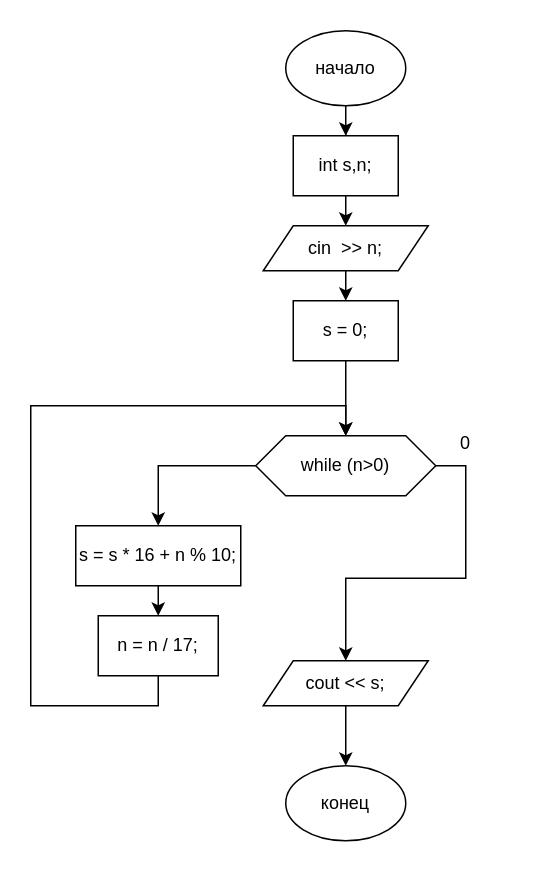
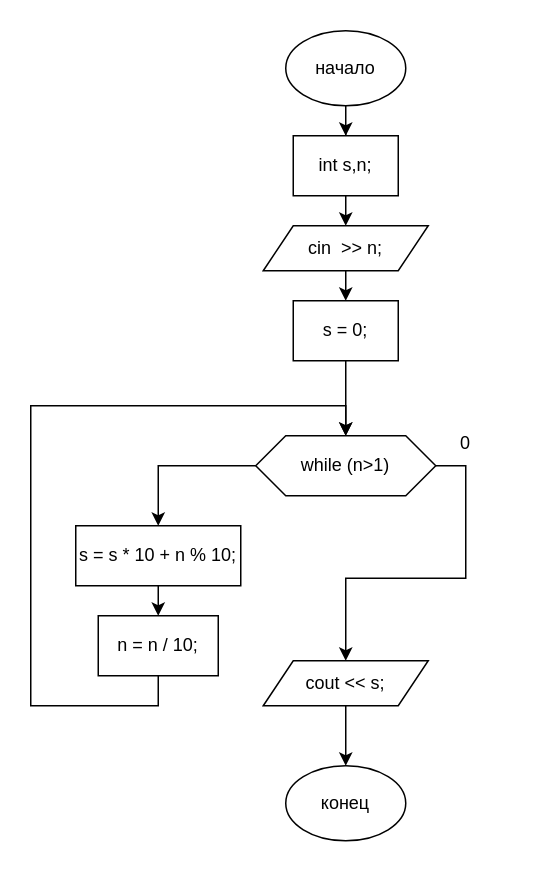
node "while (n>0)": label "while (n>0)" -> "while (n>1)"
node "s = s * 16 + n % 10;": label "s = s * 16 + n % 10;" -> "s = s * 10 + n % 10;"
node "n = n / 17;": label "n = n / 17;" -> "n = n / 10;"
